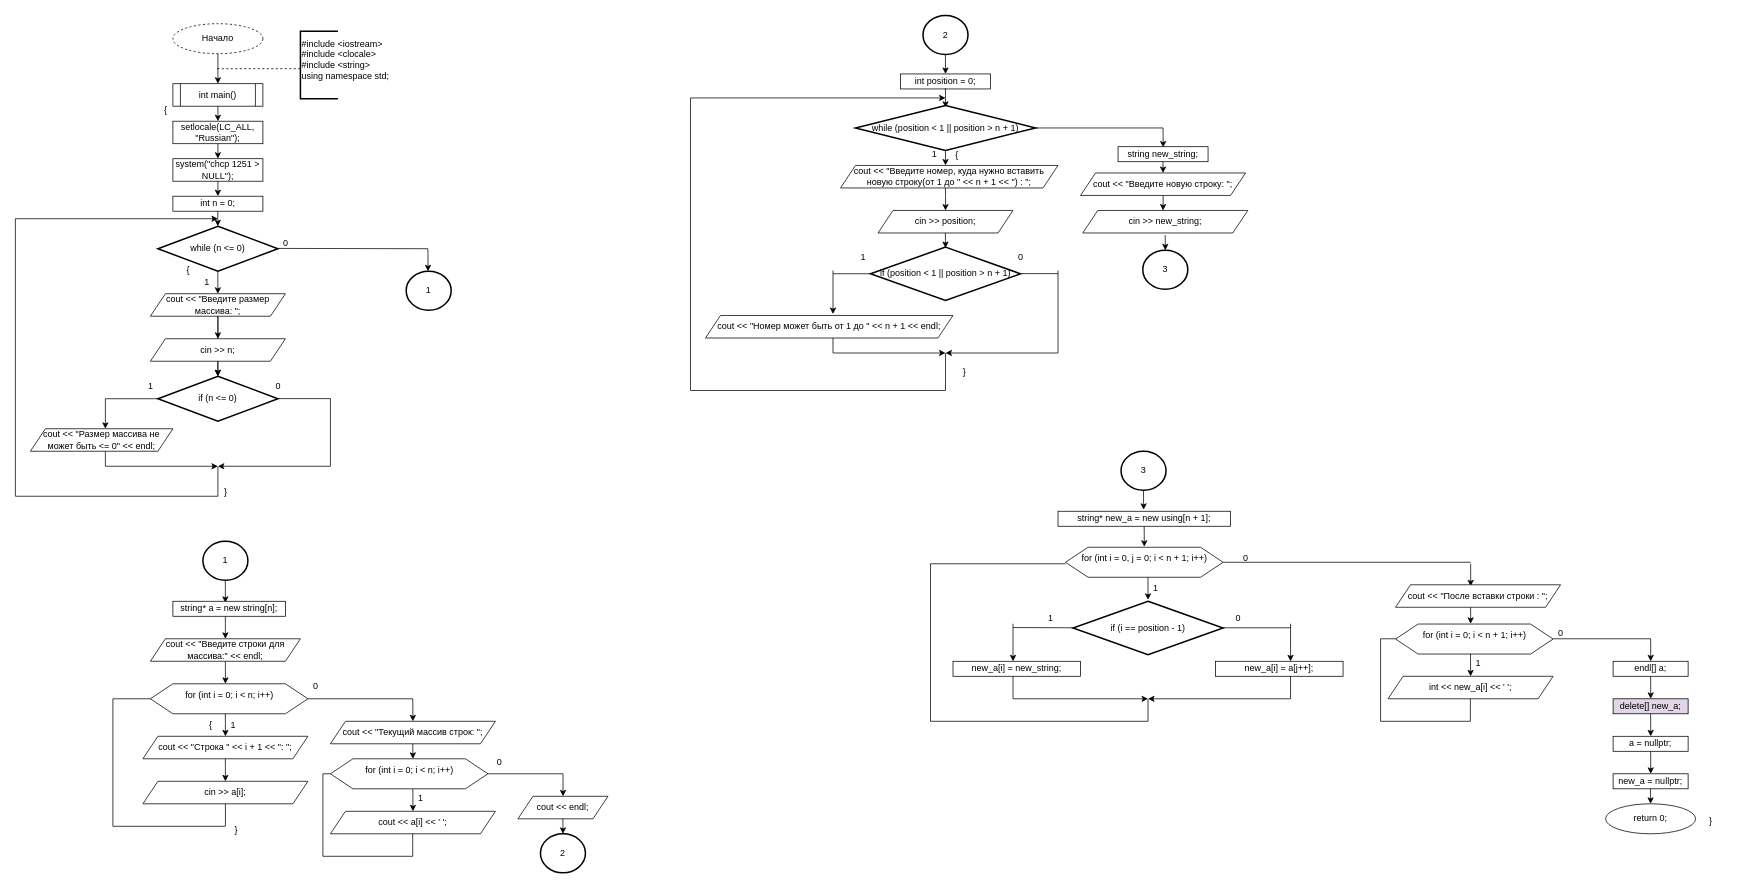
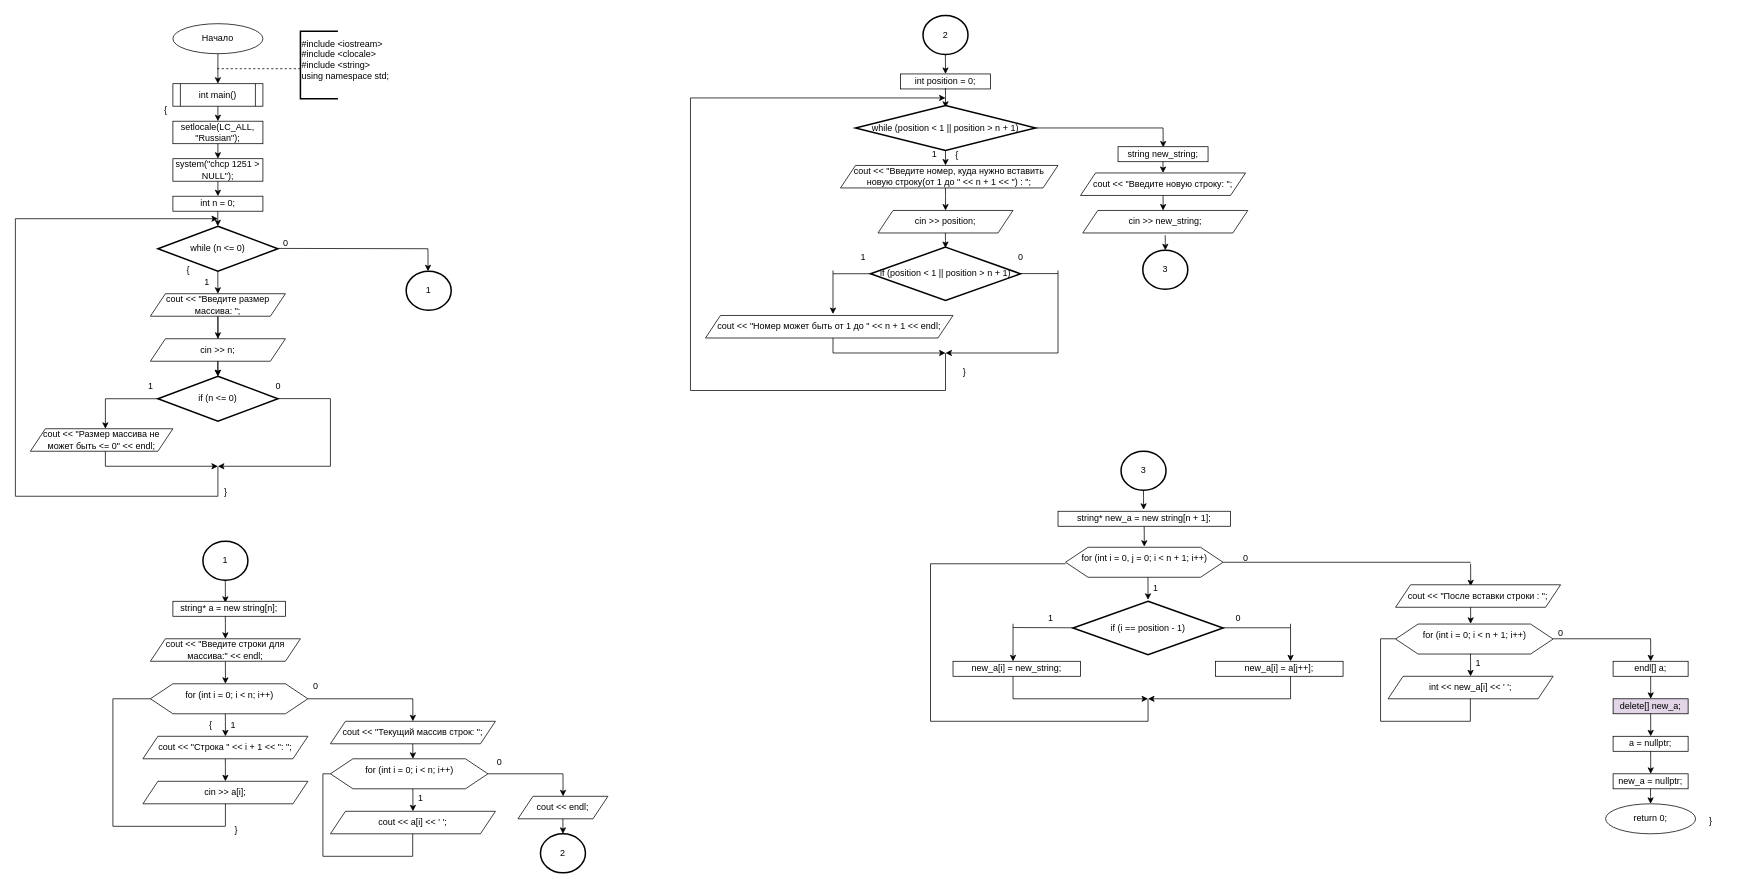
node "Начало": style dashed -> solid
node "string* new_a = new using[n + 1];": label "string* new_a = new using[n + 1];" -> "string* new_a = new string[n + 1];"
